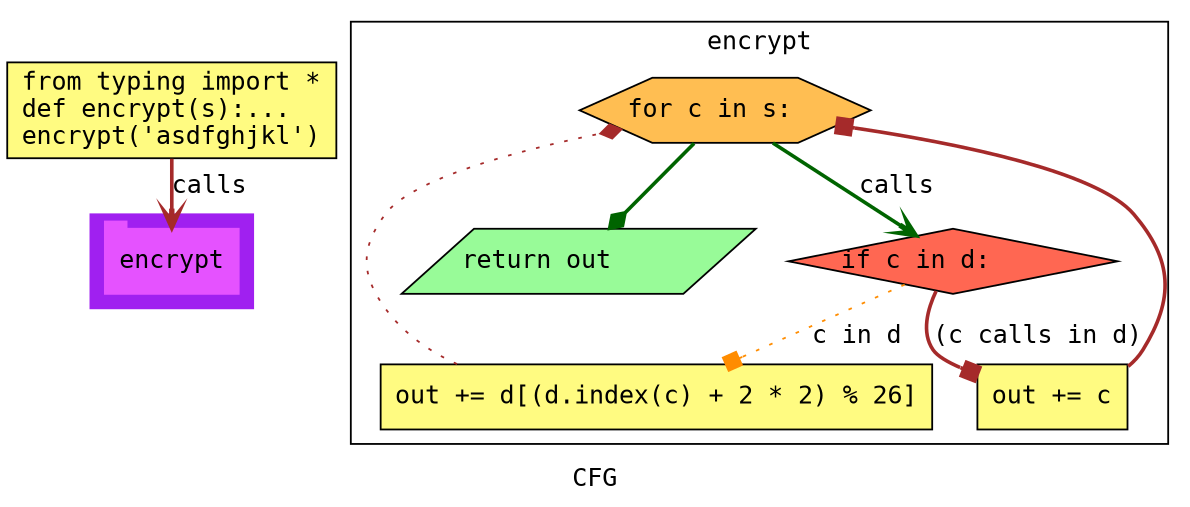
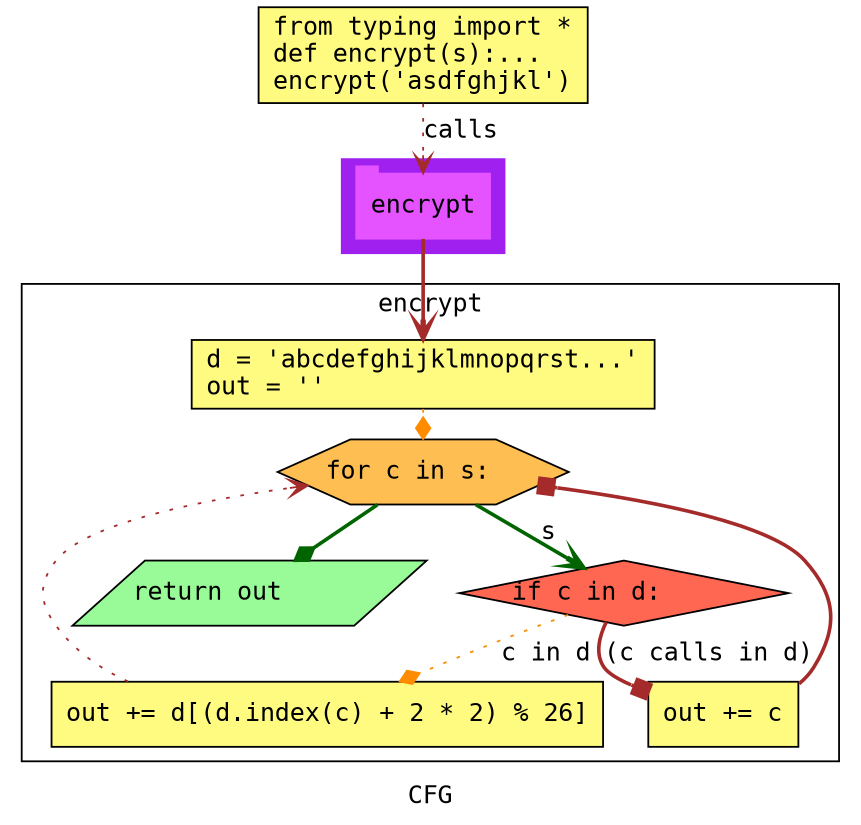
edge "from typing import * def encrypt(s):... encrypt('asdfghjkl')" -> "encrypt": style bold -> dotted
edge "for c in s:" -> "if c in d:": label "calls" -> "s"
edge "out += d[(d.index(c) + 2 * 2) % 26]" -> "for c in s:": arrowhead diamond -> vee
edge "if c in d:" -> "out += d[(d.index(c) + 2 * 2) % 26]": arrowhead box -> diamond
node "d = 'abcdefghijklmnopqrst...' out = ''": added
